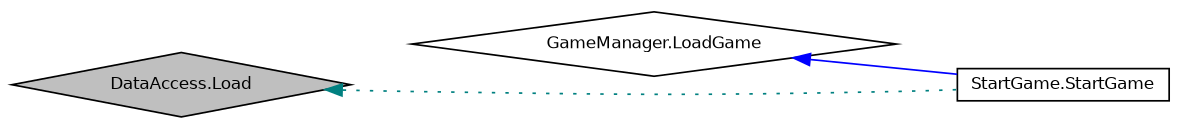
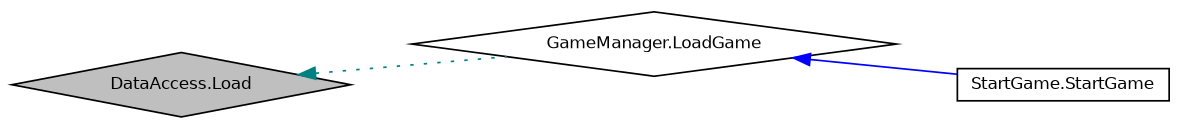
edge "StartGame.StartGame" -> "DataAccess.Load": now "GameManager.LoadGame" -> "DataAccess.Load"
